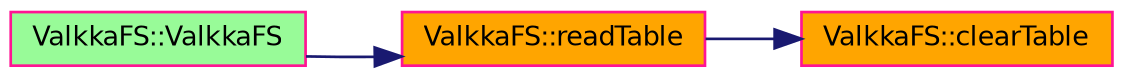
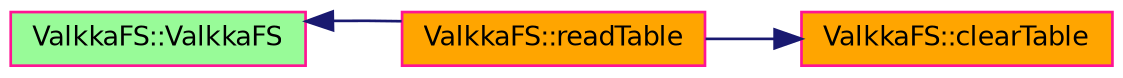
edge "ValkkaFS::ValkkaFS" -> "ValkkaFS::readTable": reversed
